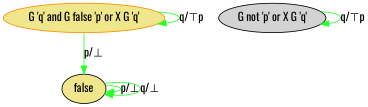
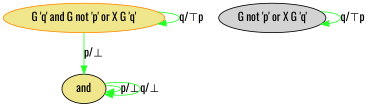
node "G 'q' and G false 'p' or X G 'q'": label "G 'q' and G false 'p' or X G 'q'" -> "G 'q' and G not 'p' or X G 'q'"
node "false": label "false" -> "and"
